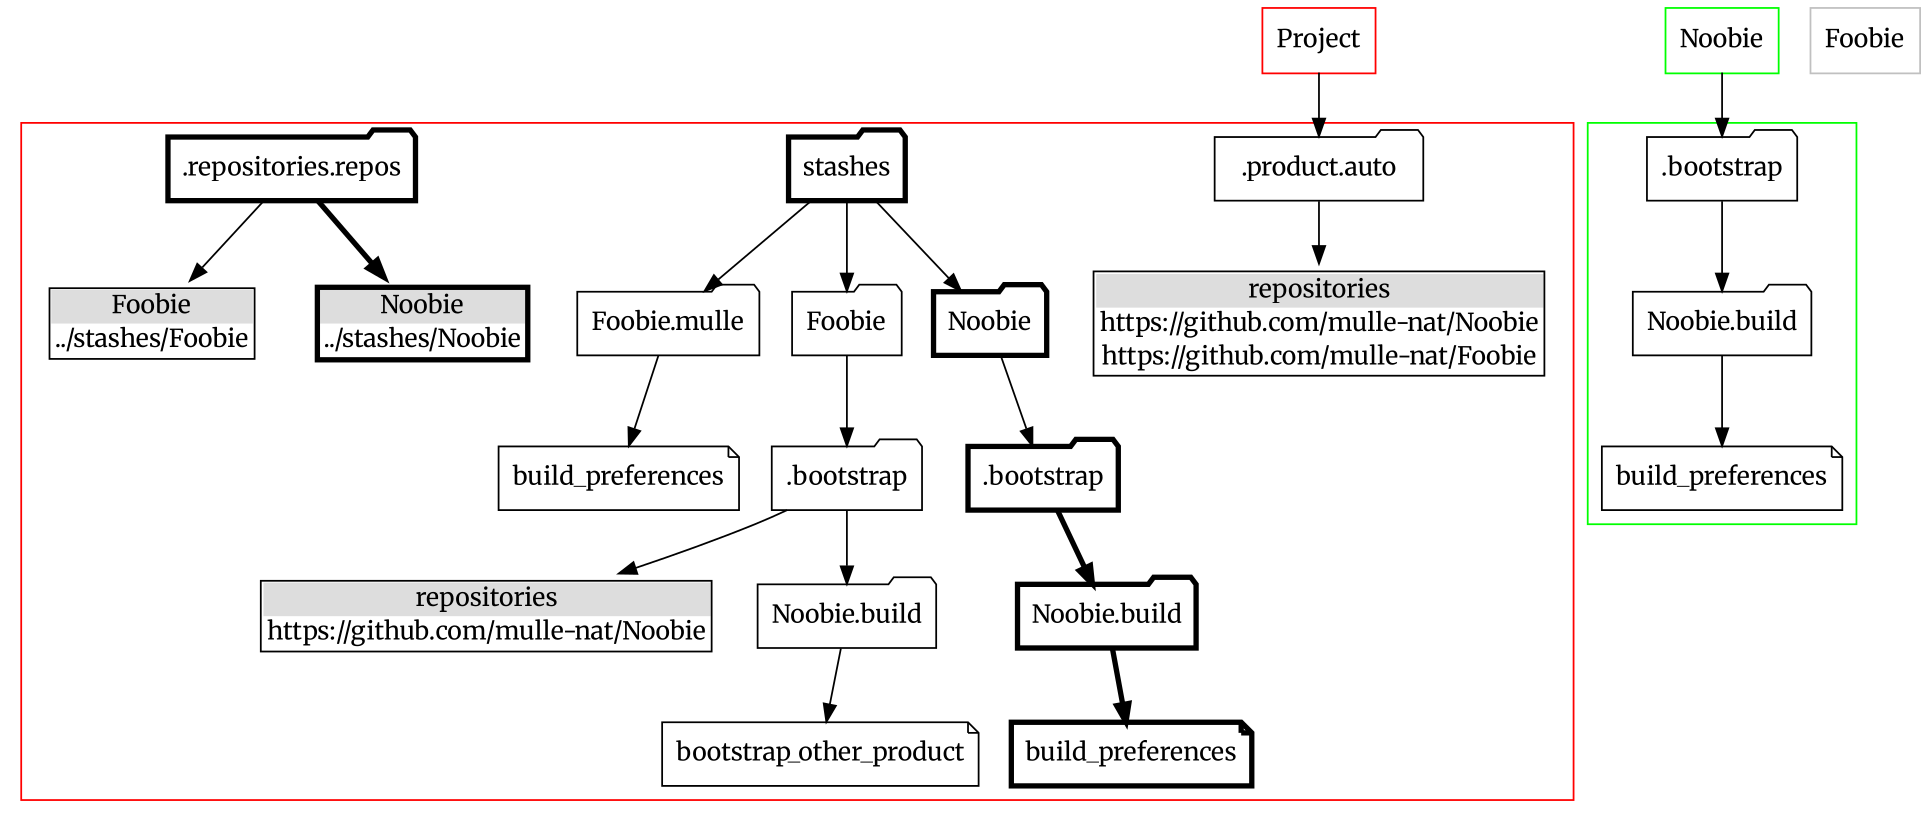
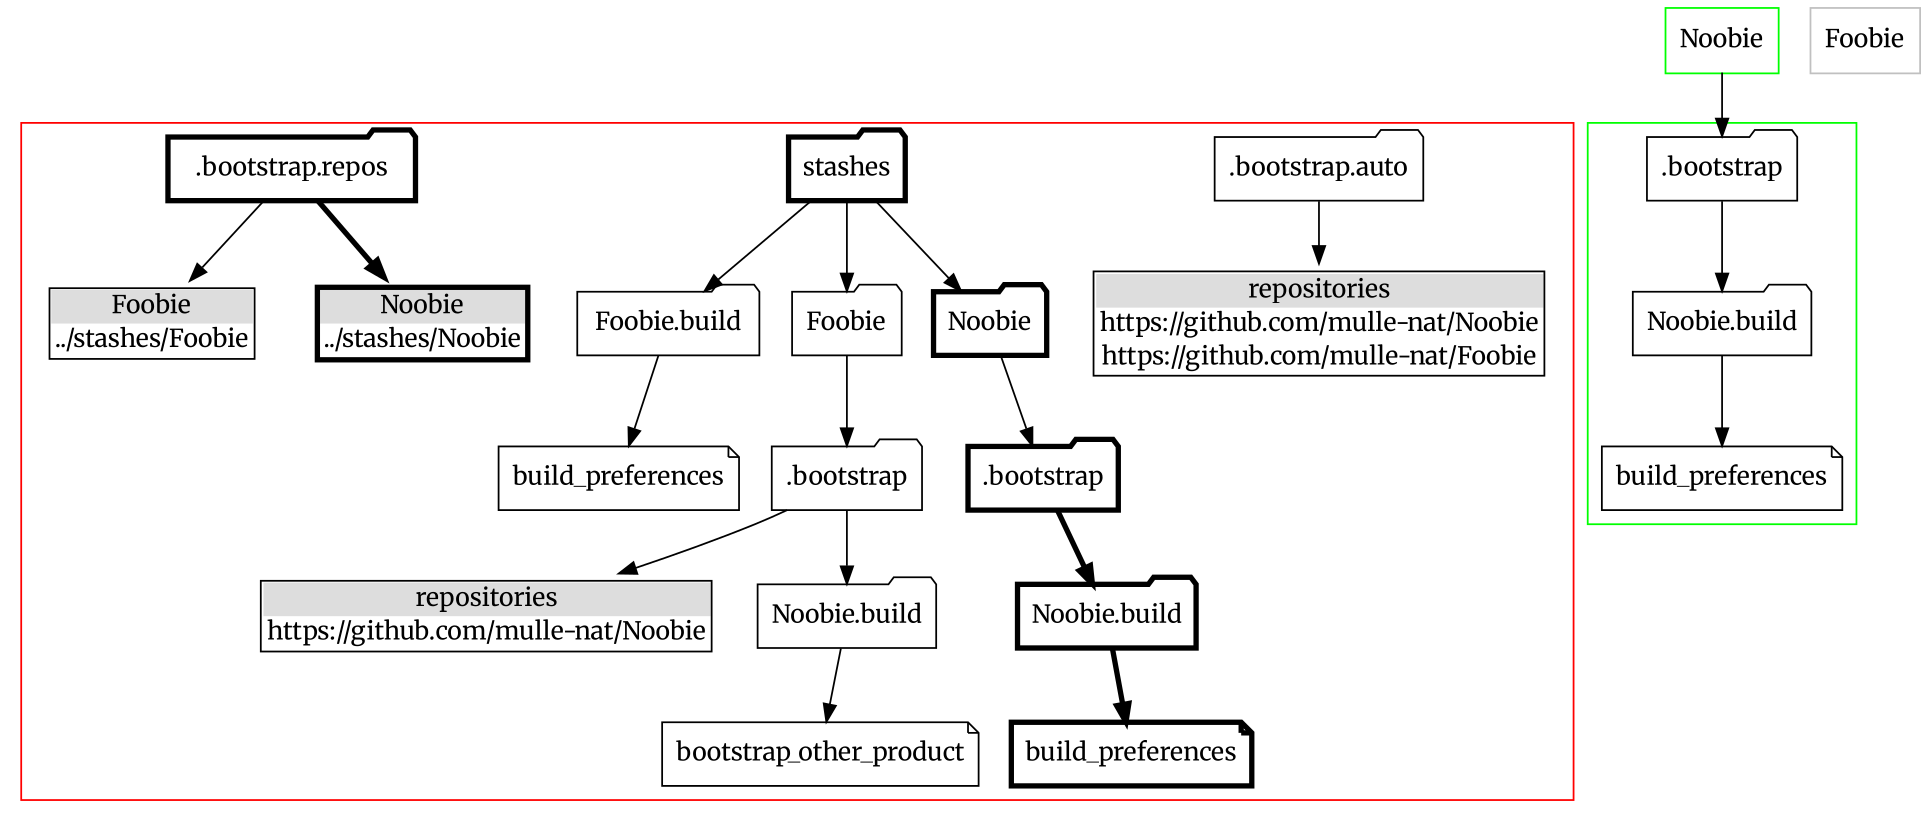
node "Project": removed
node ".repositories.repos": label ".repositories.repos" -> ".bootstrap.repos"
node ".product.auto": label ".product.auto" -> ".bootstrap.auto"
node "Foobie.mulle": label "Foobie.mulle" -> "Foobie.build"
